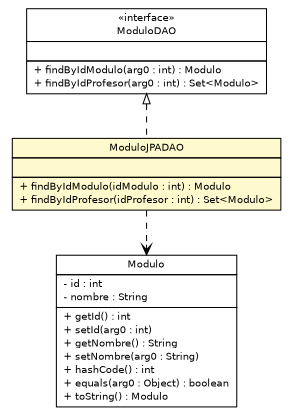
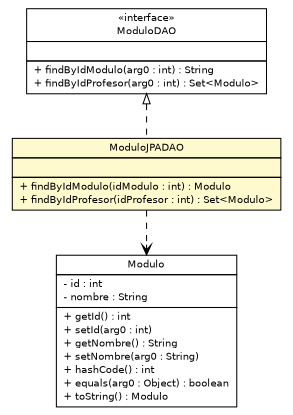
node "ModuloDAO": text "+ findByIdModulo(arg0 : int) : Modulo" -> "+ findByIdModulo(arg0 : int) : String"
